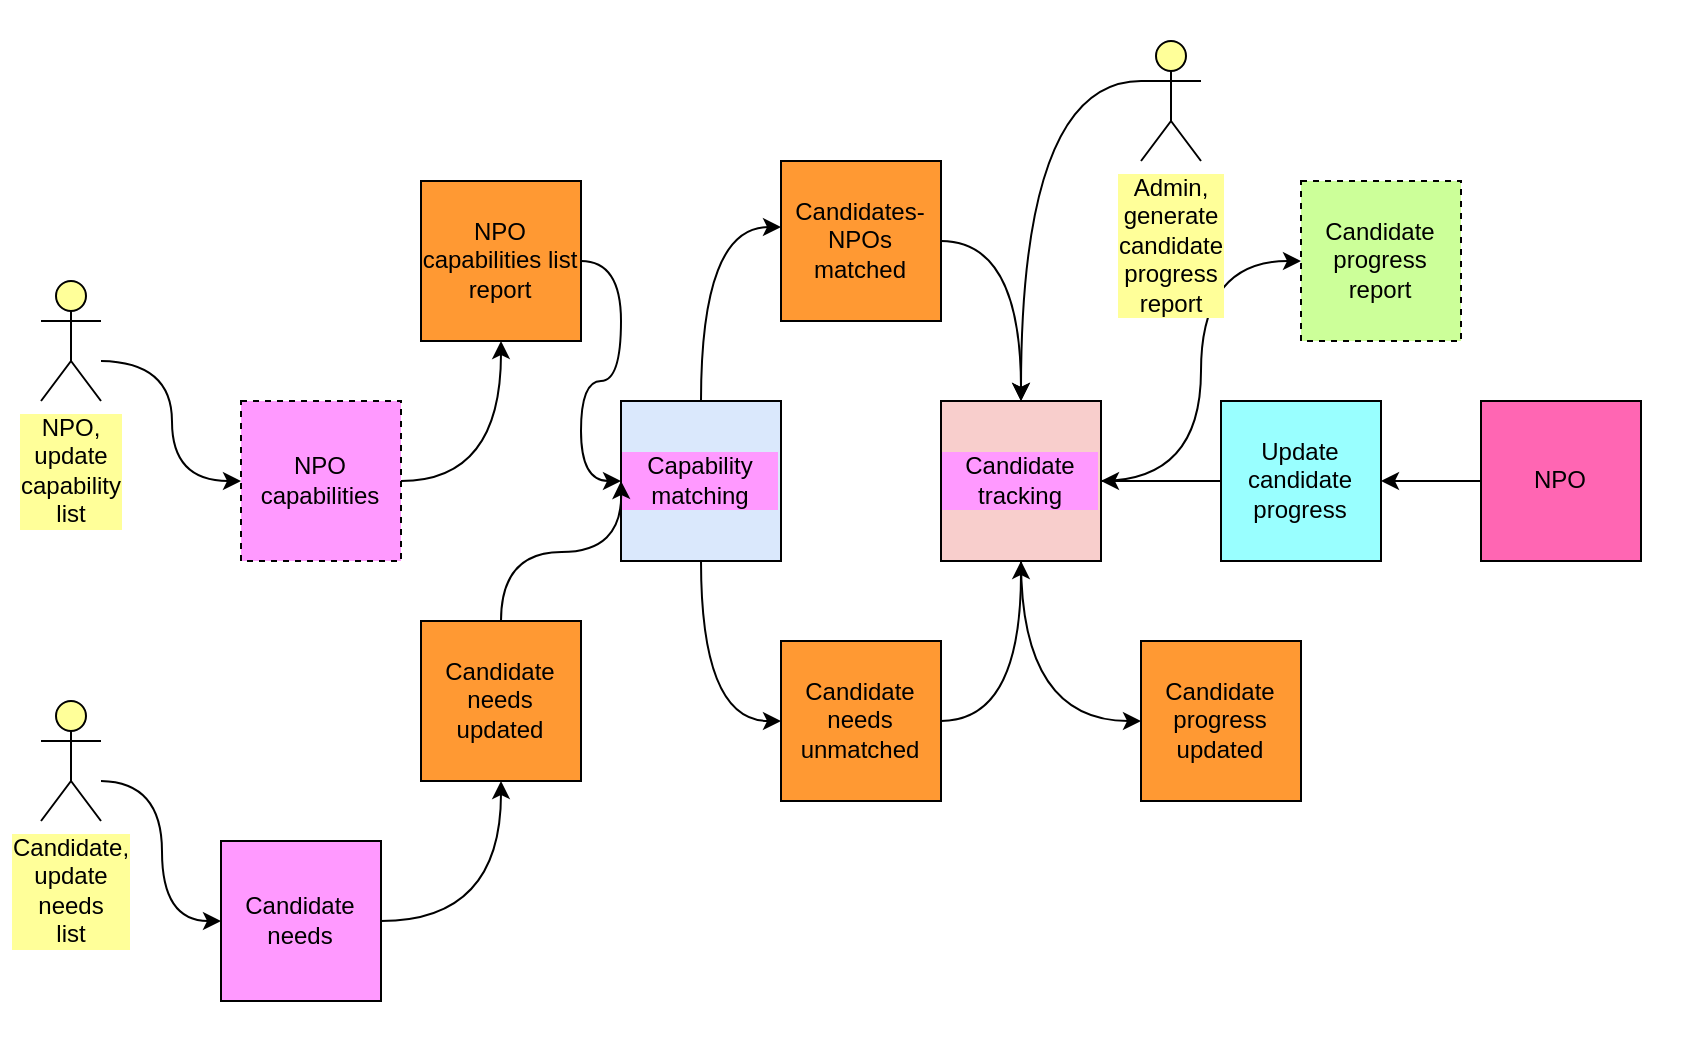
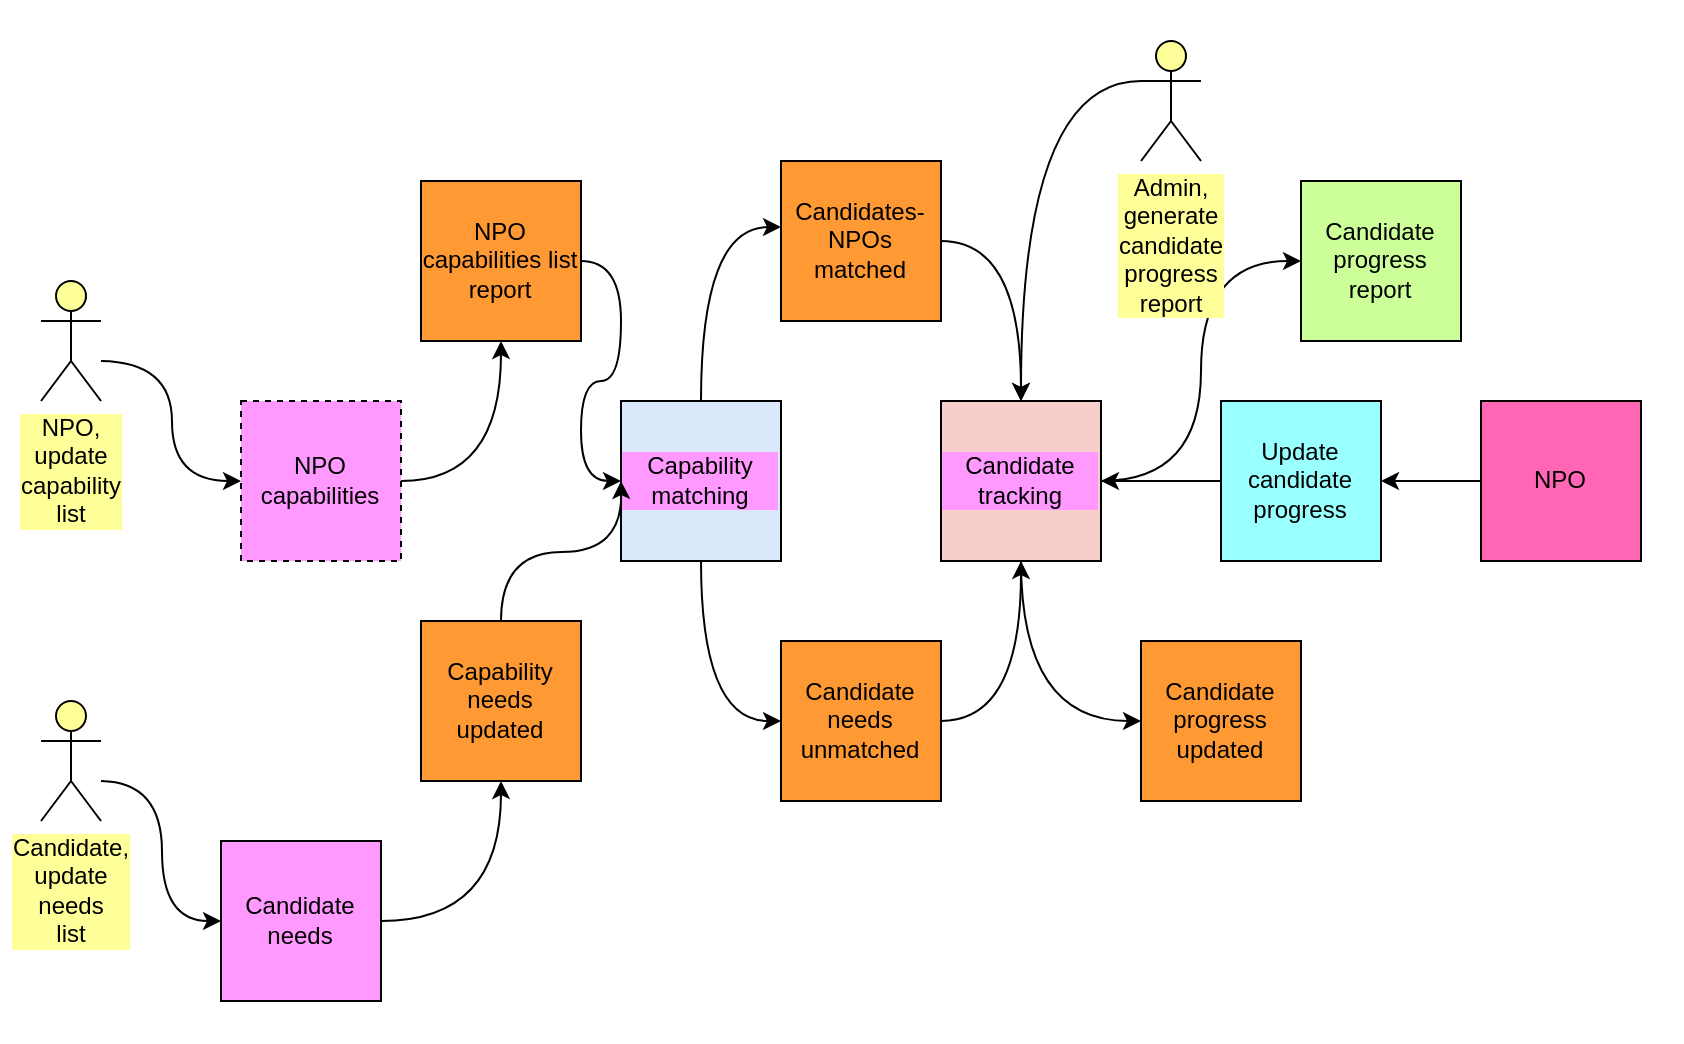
node "Candidate progress report": style dashed -> solid
node "Candidate needs updated": label "Candidate needs updated" -> "Capability needs updated"
